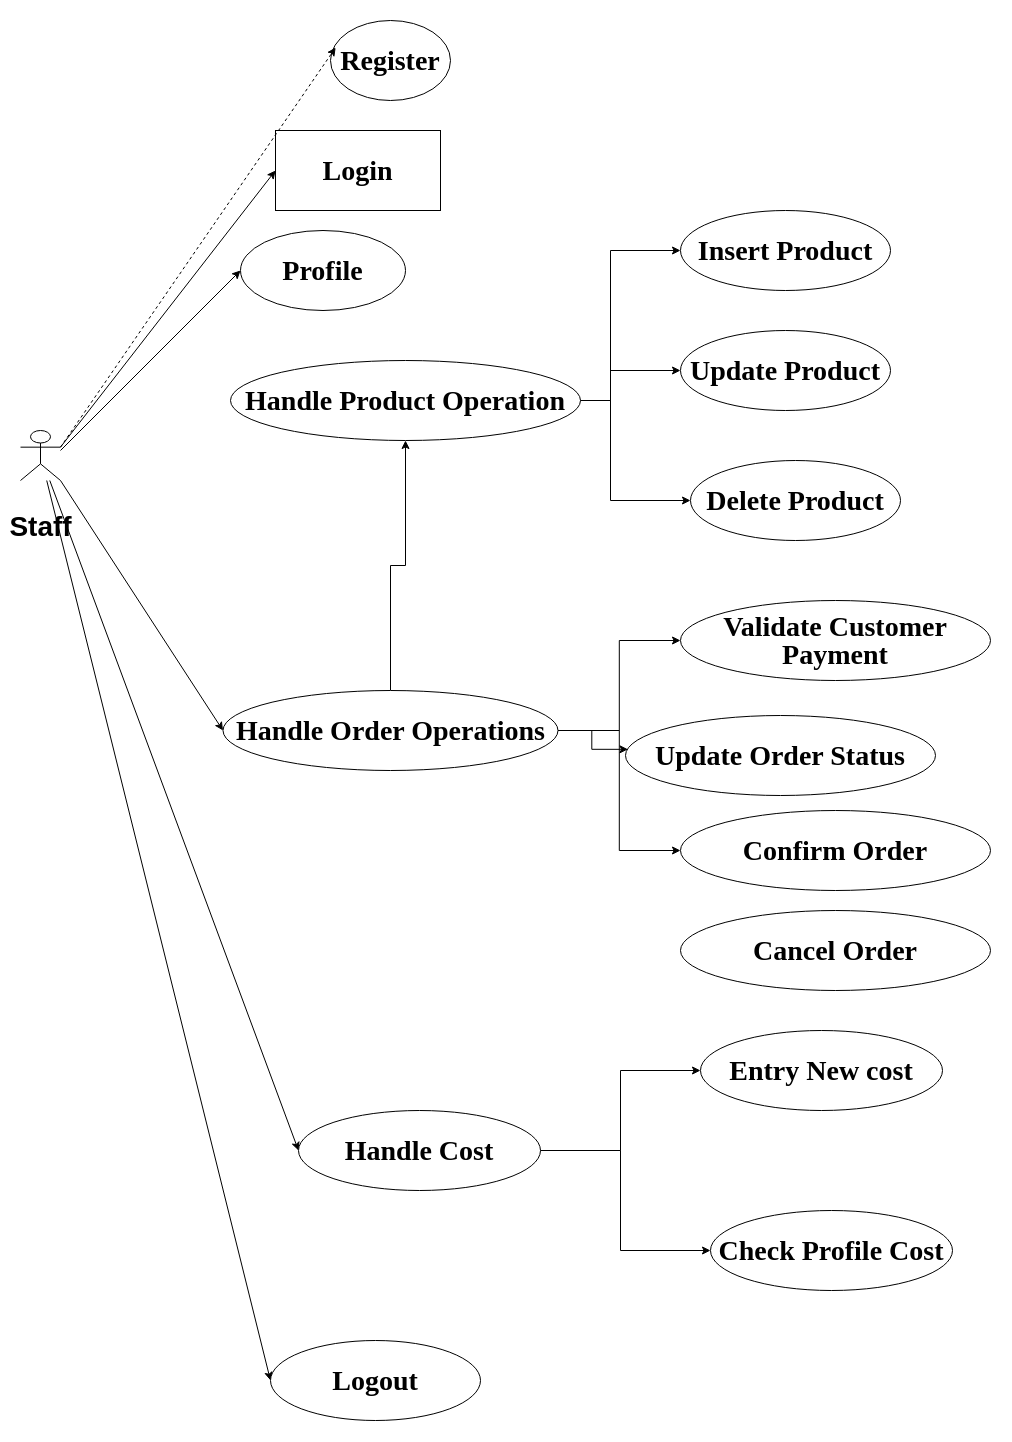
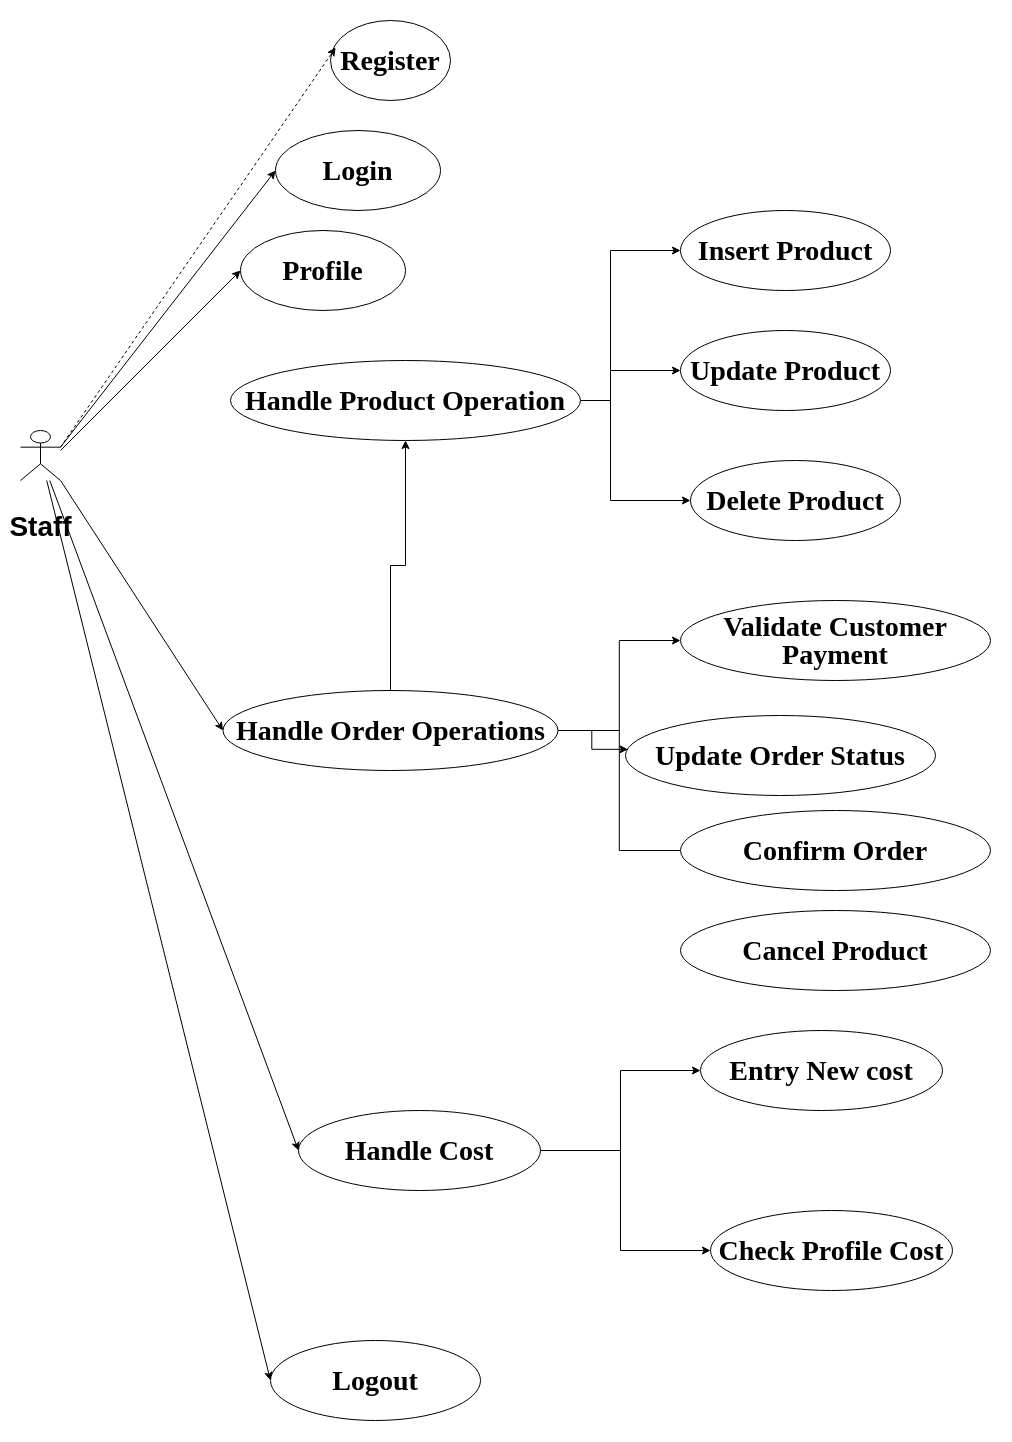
node "Login": shape rectangle -> ellipse
edge "Handle Order Operations" -> "Confirm Order": arrowhead classic -> none
node "Cancel Order": label "Cancel Order" -> "Cancel Product"
